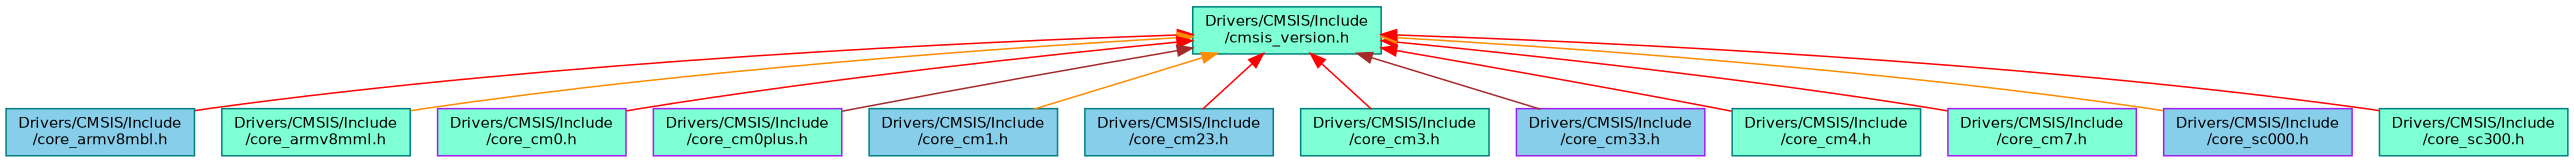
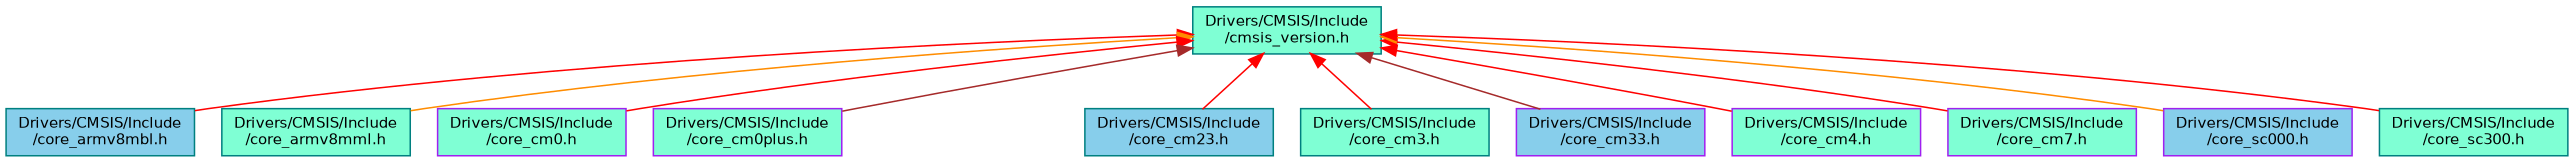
node "Drivers/CMSIS/Include /core_cm1.h": removed
node "Drivers/CMSIS/Include /core_cm4.h": color teal -> purple
